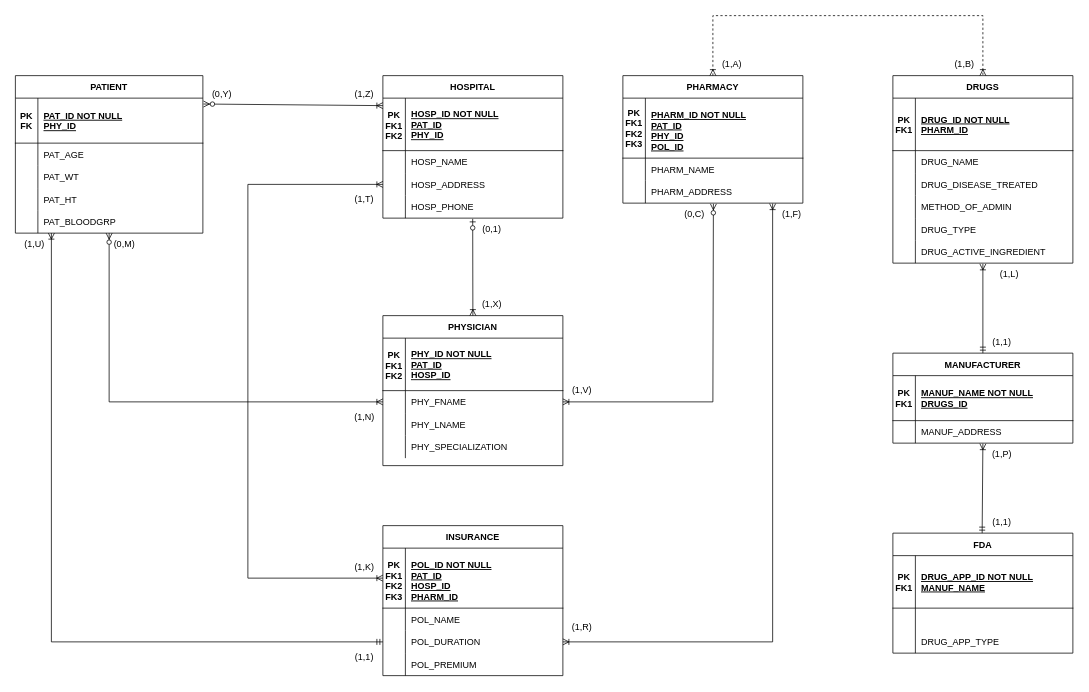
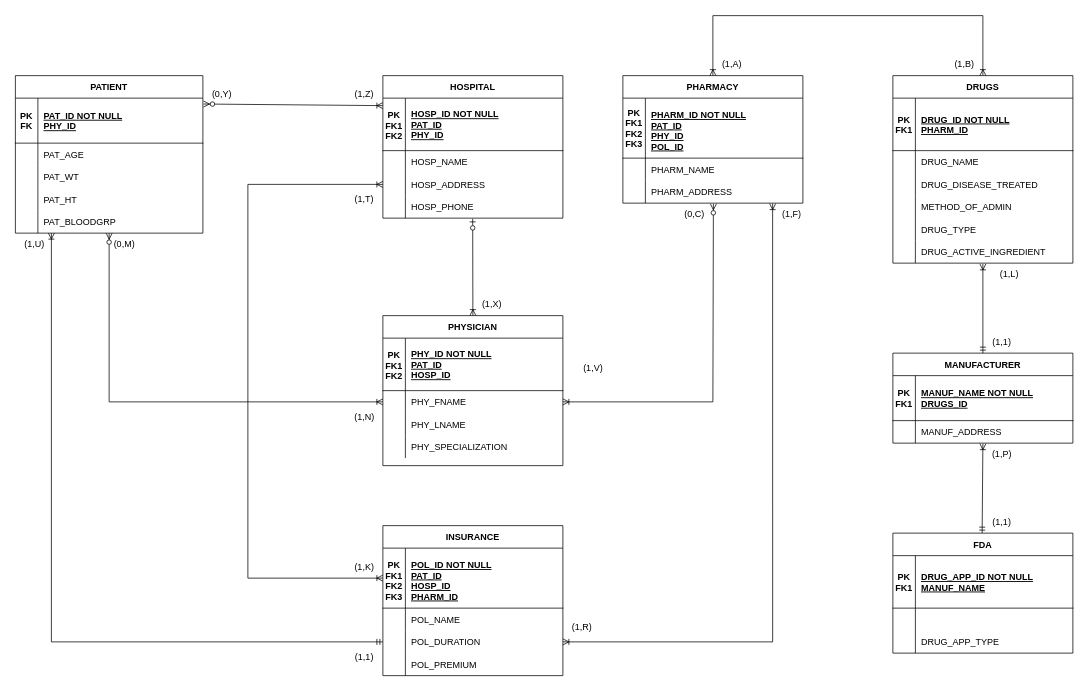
edge "PHARMACY" -- "DRUGS": style dashed -> solid
node "(0,1)": removed
node "(1,V)": moved (582, 390) -> (593, 368)
